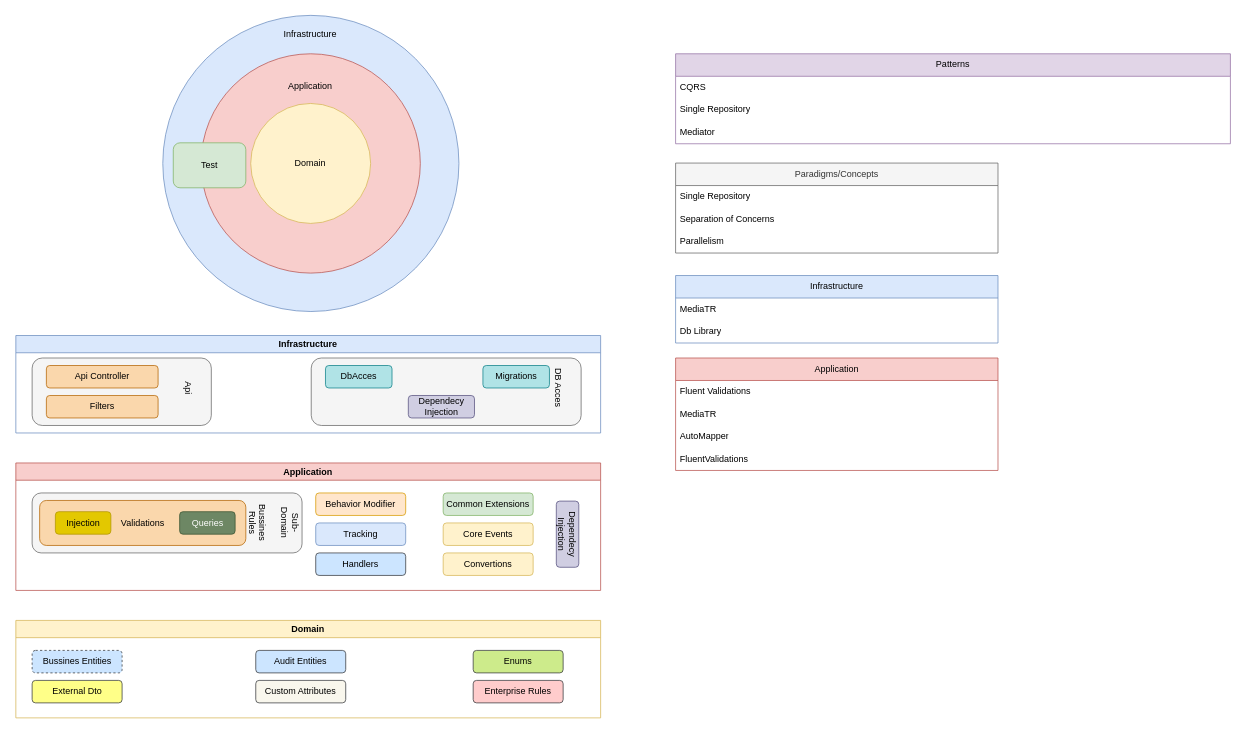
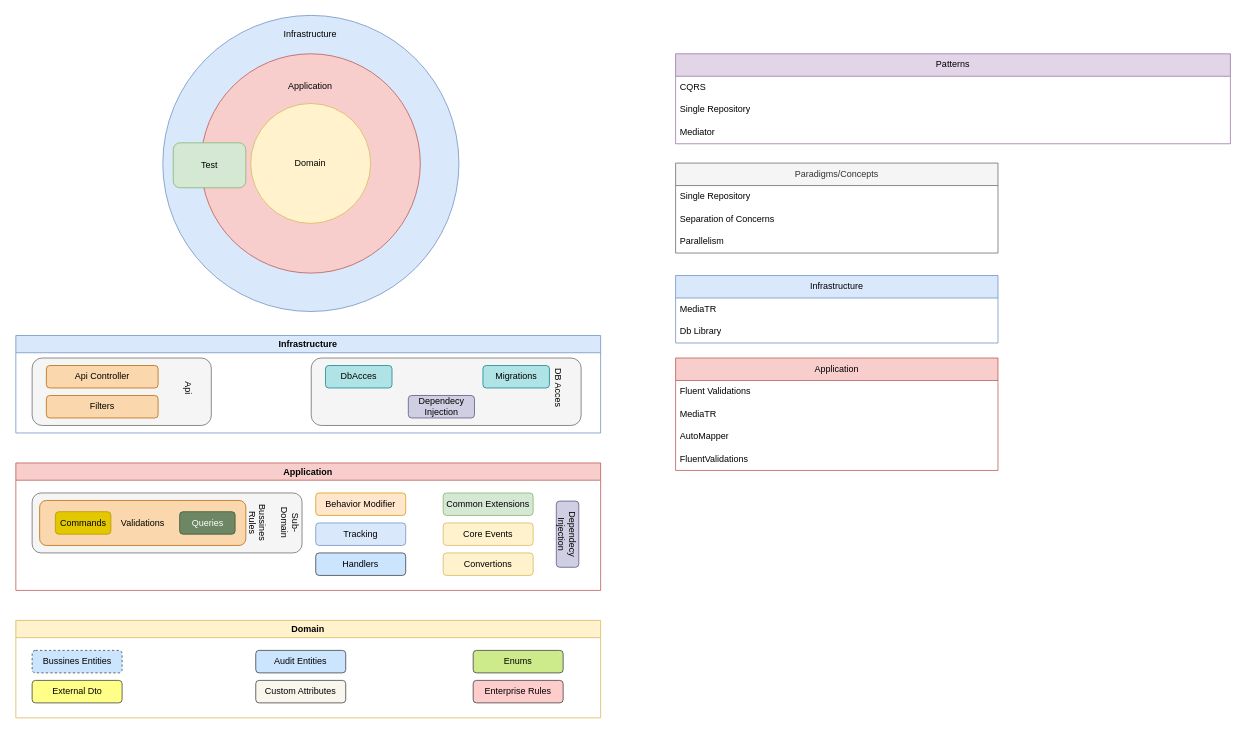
node "Injection": label "Injection" -> "Commands"
